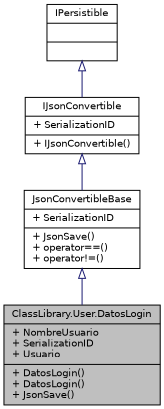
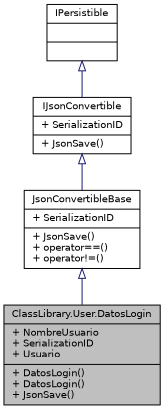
node "IJsonConvertible": text "+ IJsonConvertible()" -> "+ JsonSave()"
